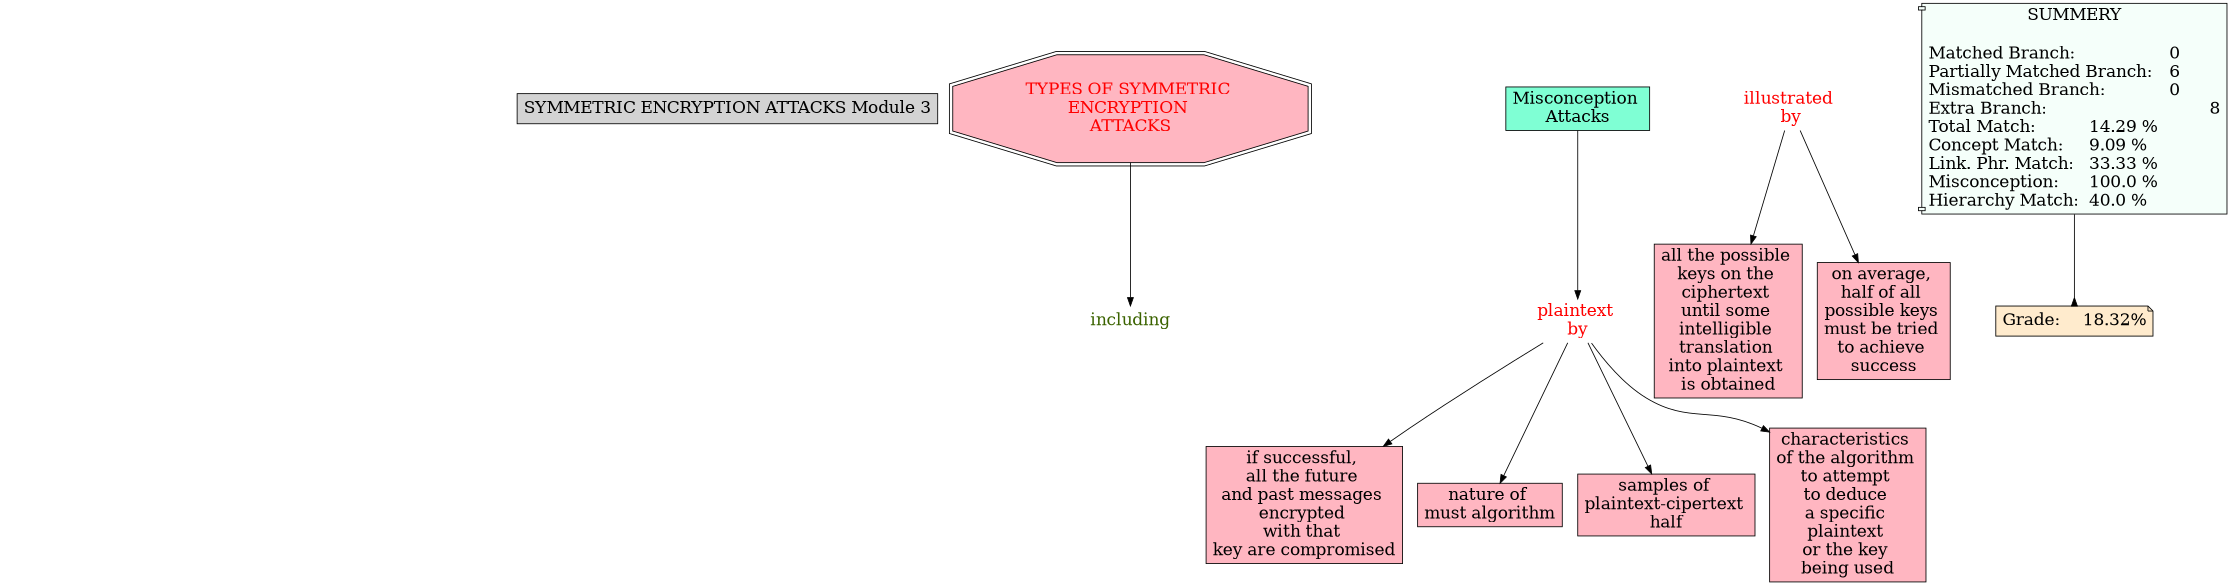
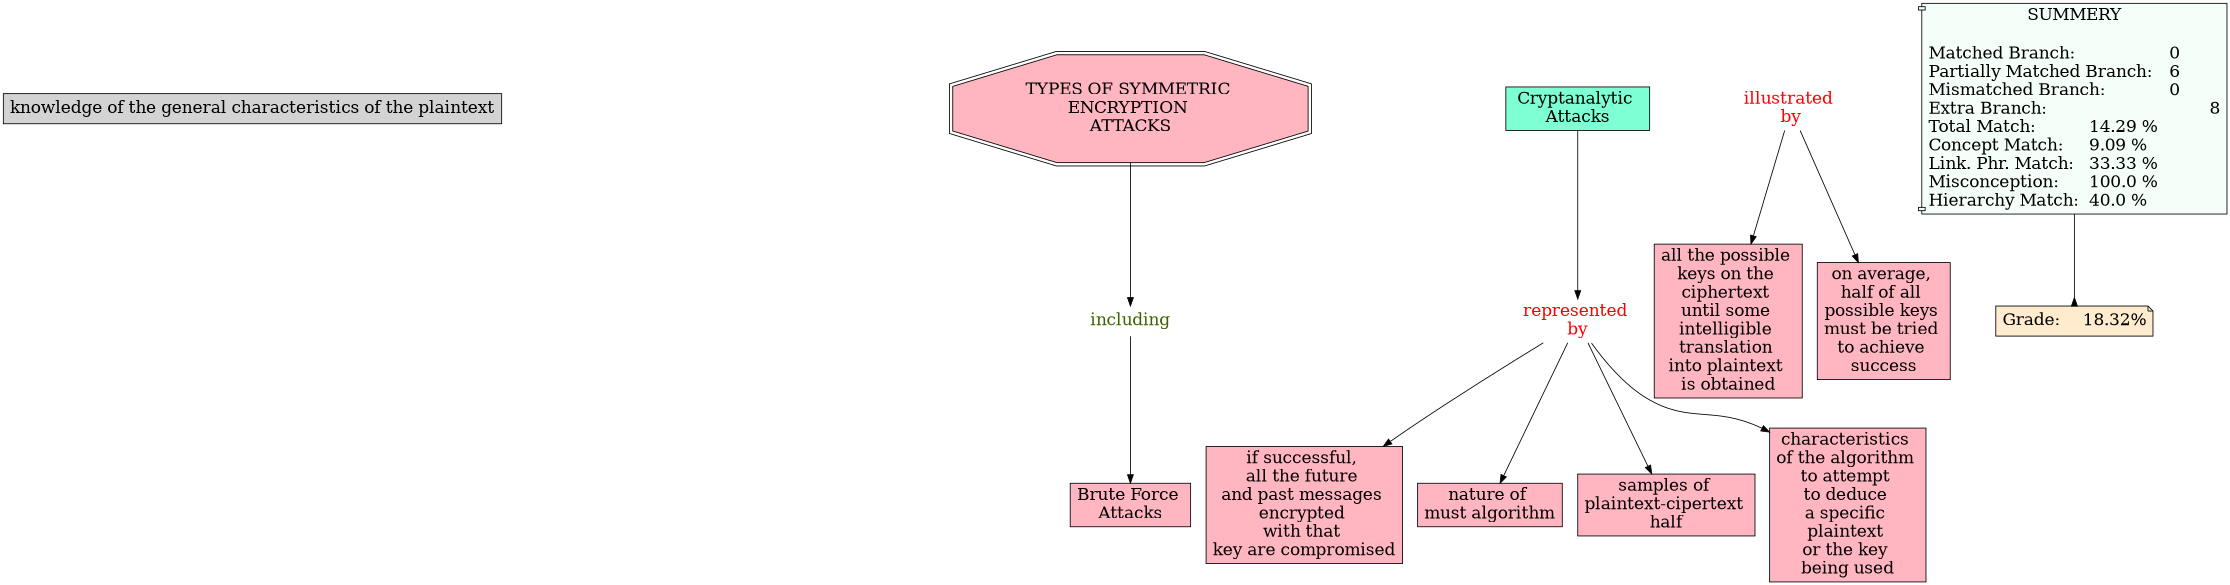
node "knowledge of the general characteristics of the plaintext": added
node "SYMMETRIC ENCRYPTION ATTACKS Module 3": removed
node "TYPES OF SYMMETRIC ENCRYPTION ATTACKS": fontcolor red -> black
node "Misconception Attacks": label "Misconception Attacks" -> "Cryptanalytic Attacks"
node "plaintext by": label "plaintext by" -> "represented by"
node "Brute Force Attacks": added
